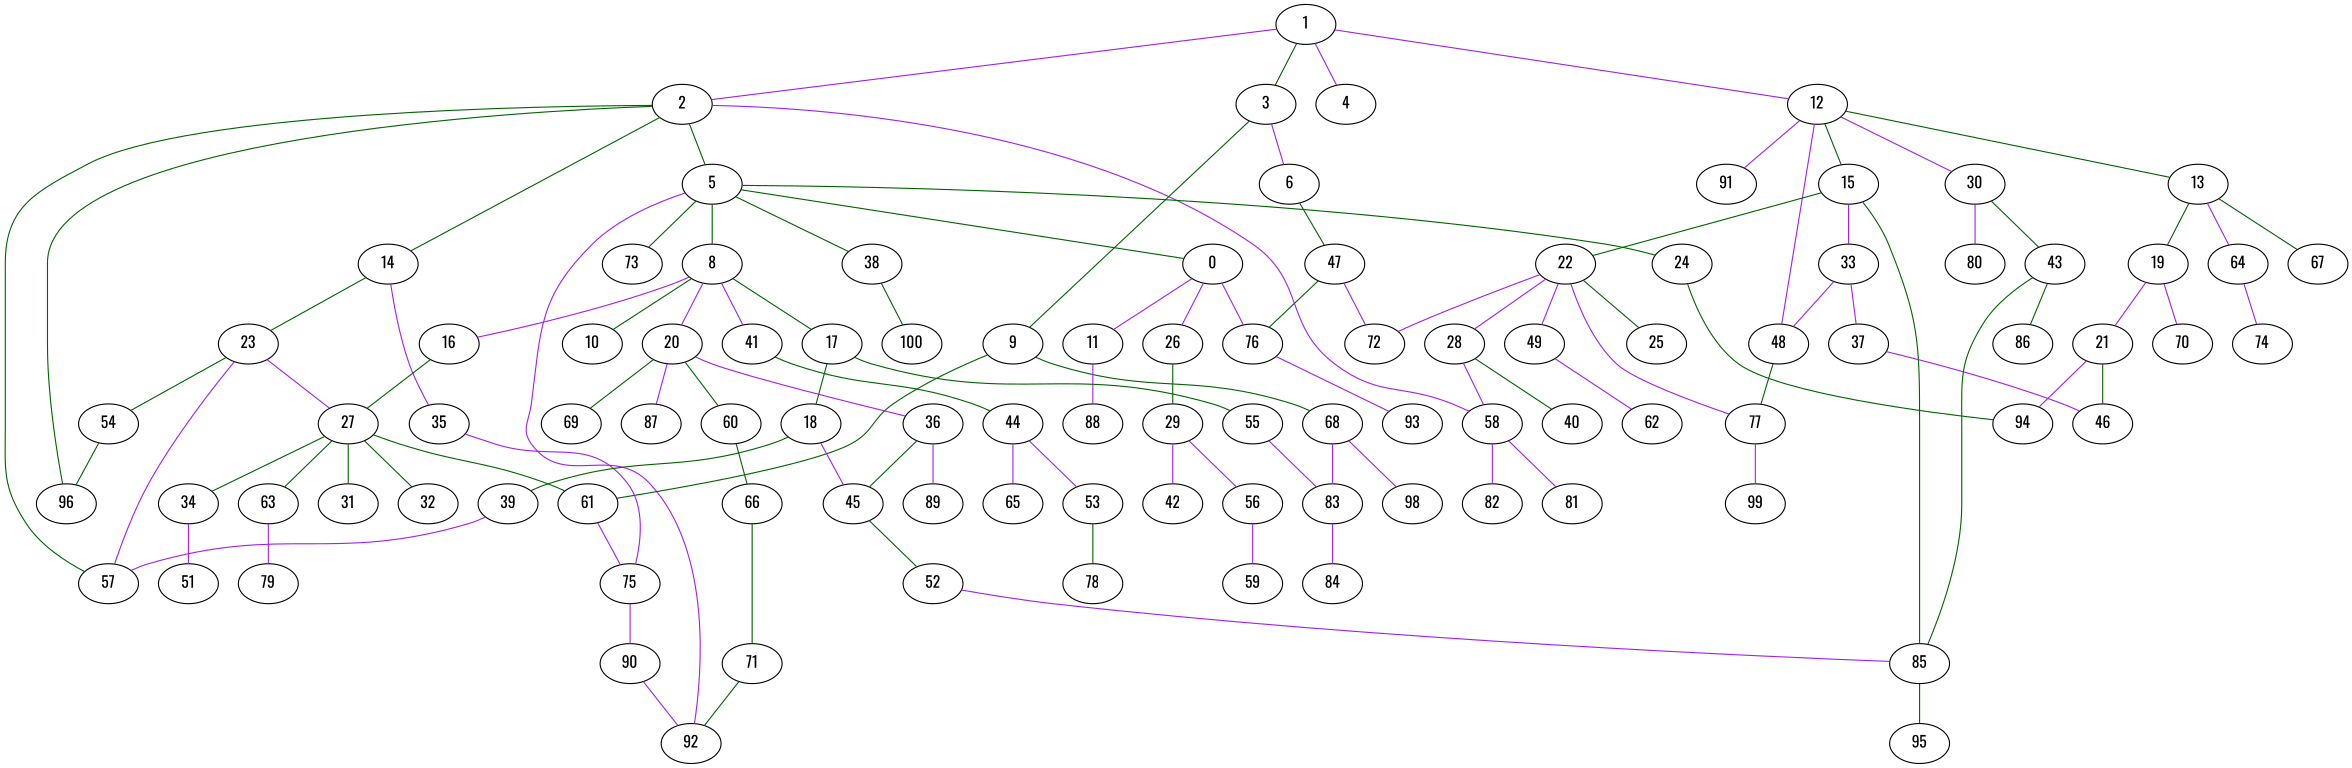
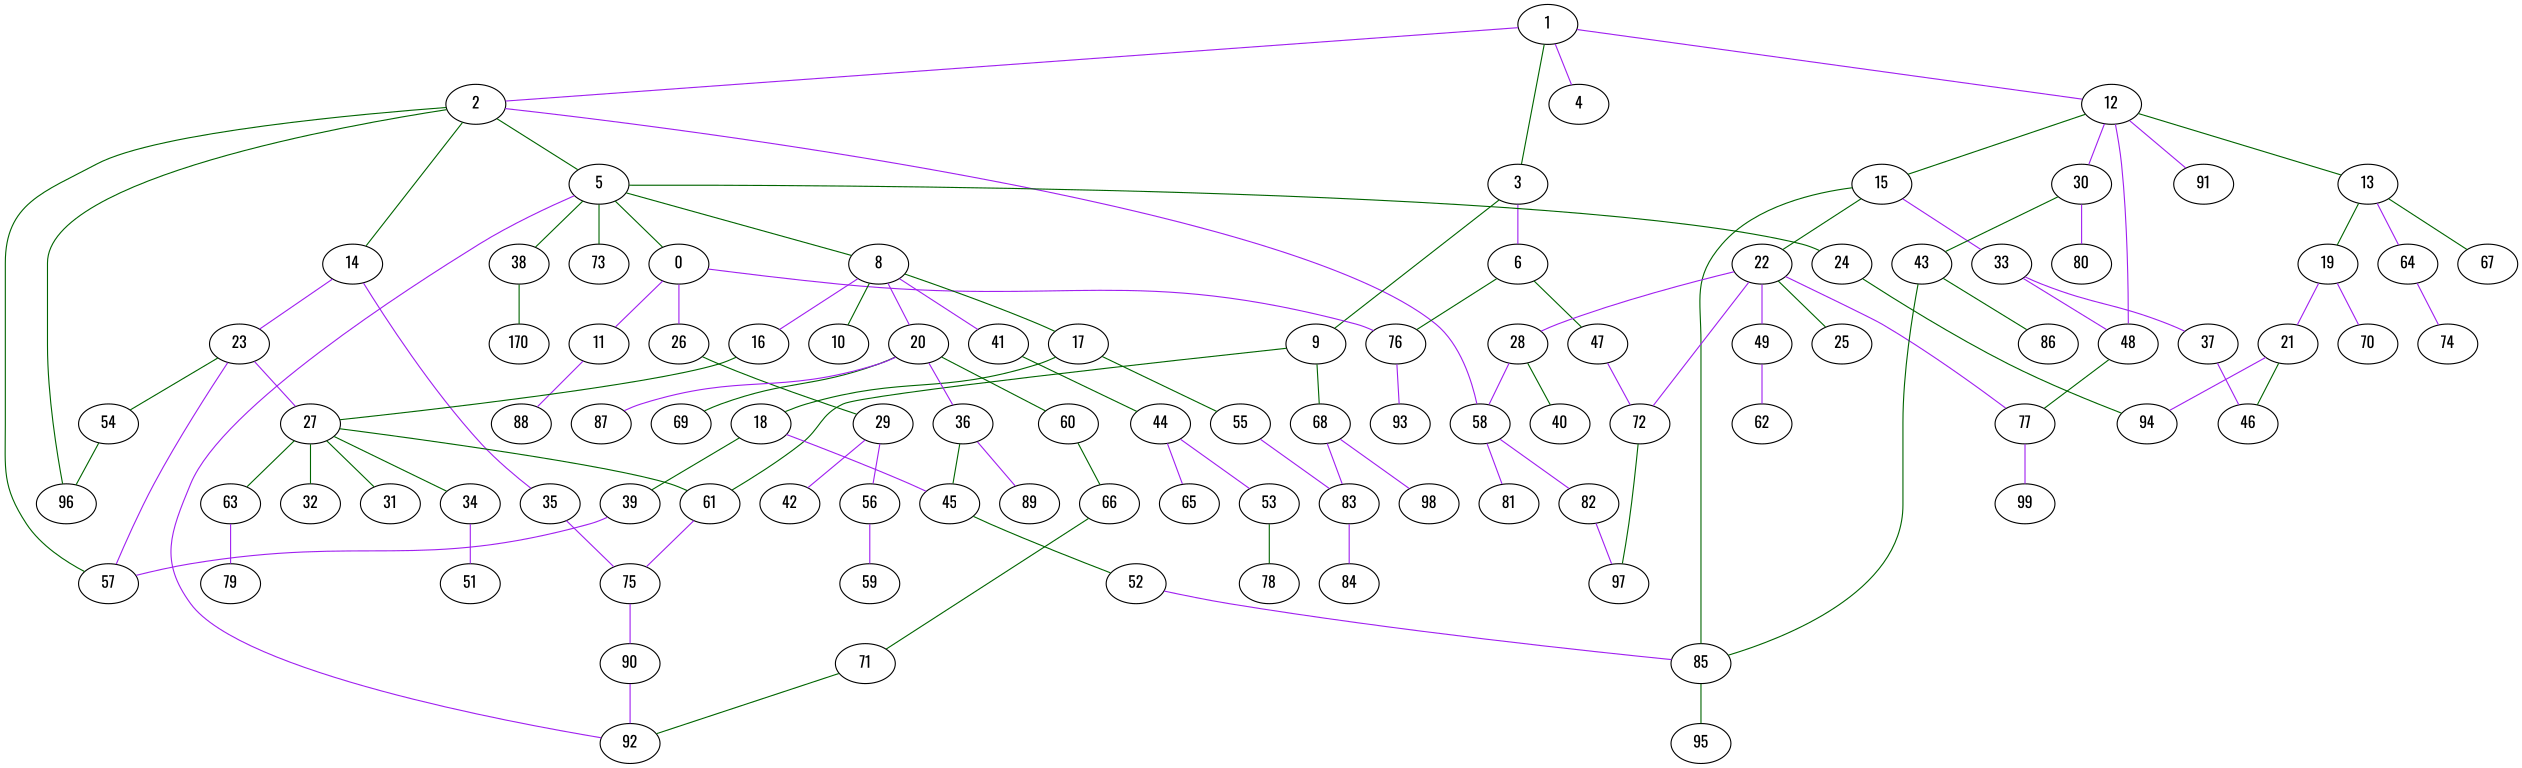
edge "14" -- "23": color darkgreen -> purple
edge "47" -- "76": now "6" -- "76"
node "100": label "100" -> "170"
node "97": added
